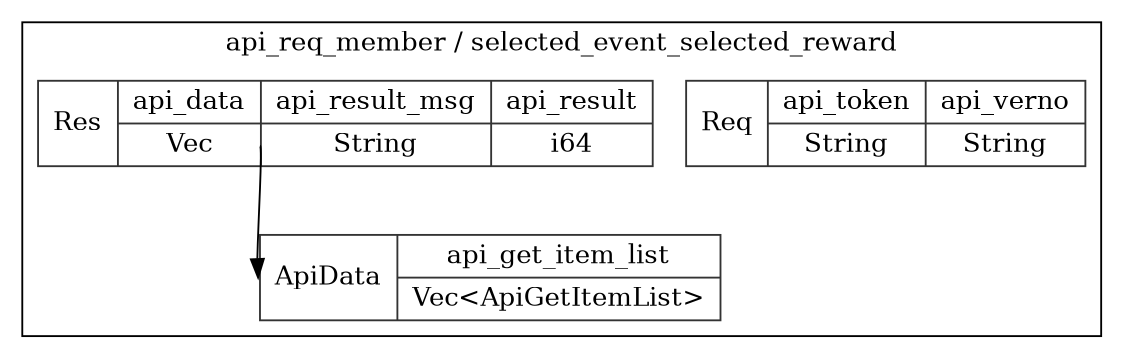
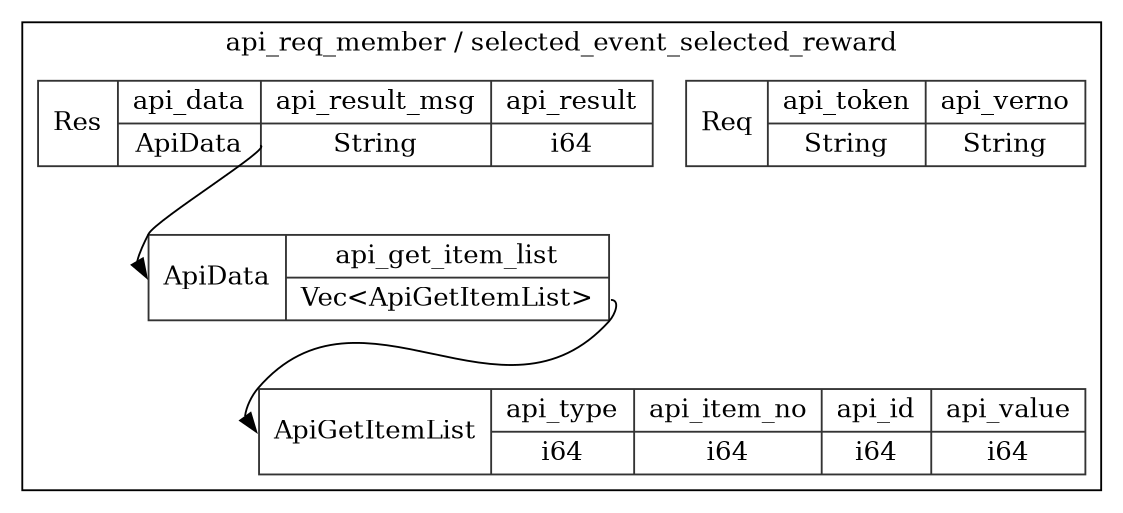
node "Res": text "Vec" -> "ApiData"
node "ApiGetItemList": added
